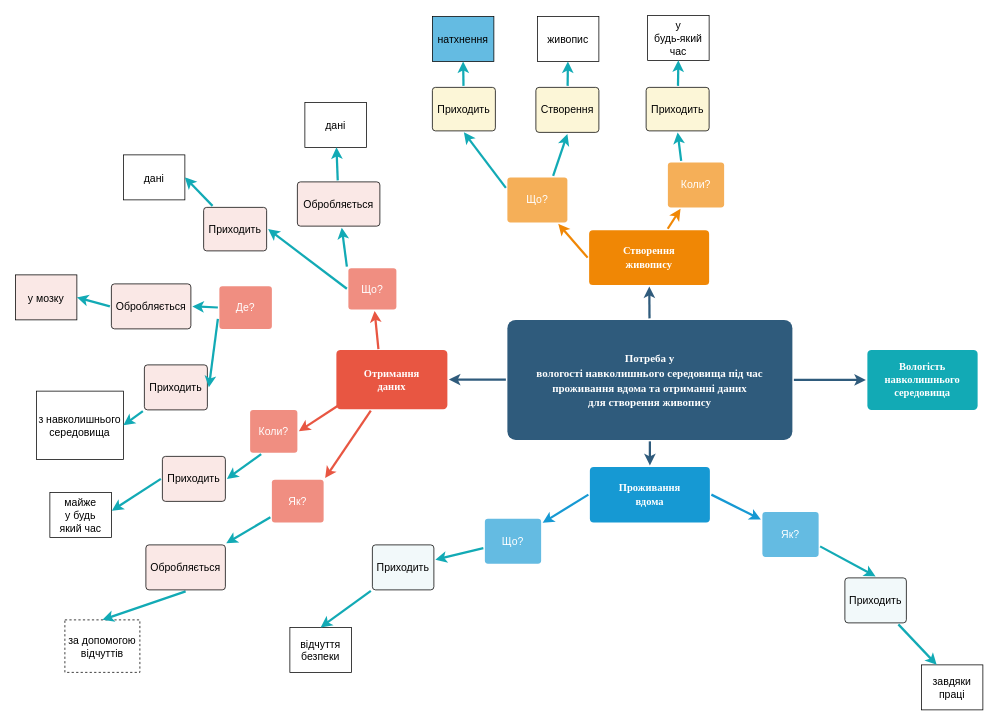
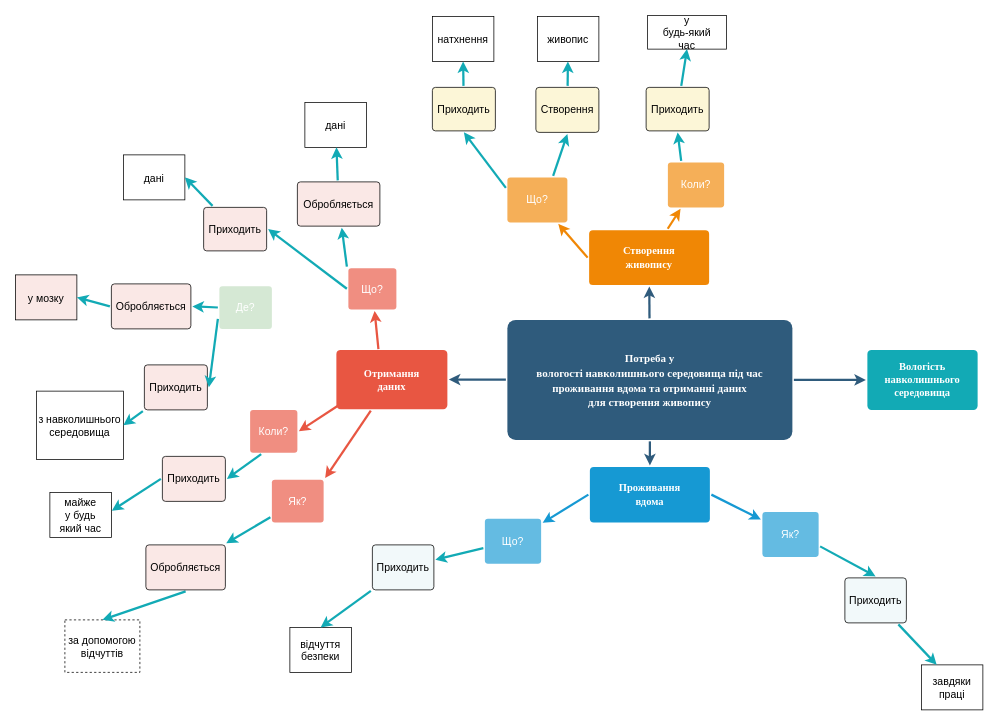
node "у будь-який час": size 62x45 -> 79x34
node "натхнення": fillcolor #64bbe2 -> #ffffff
node "Де?": fillcolor #f08e81 -> #d5e8d4
